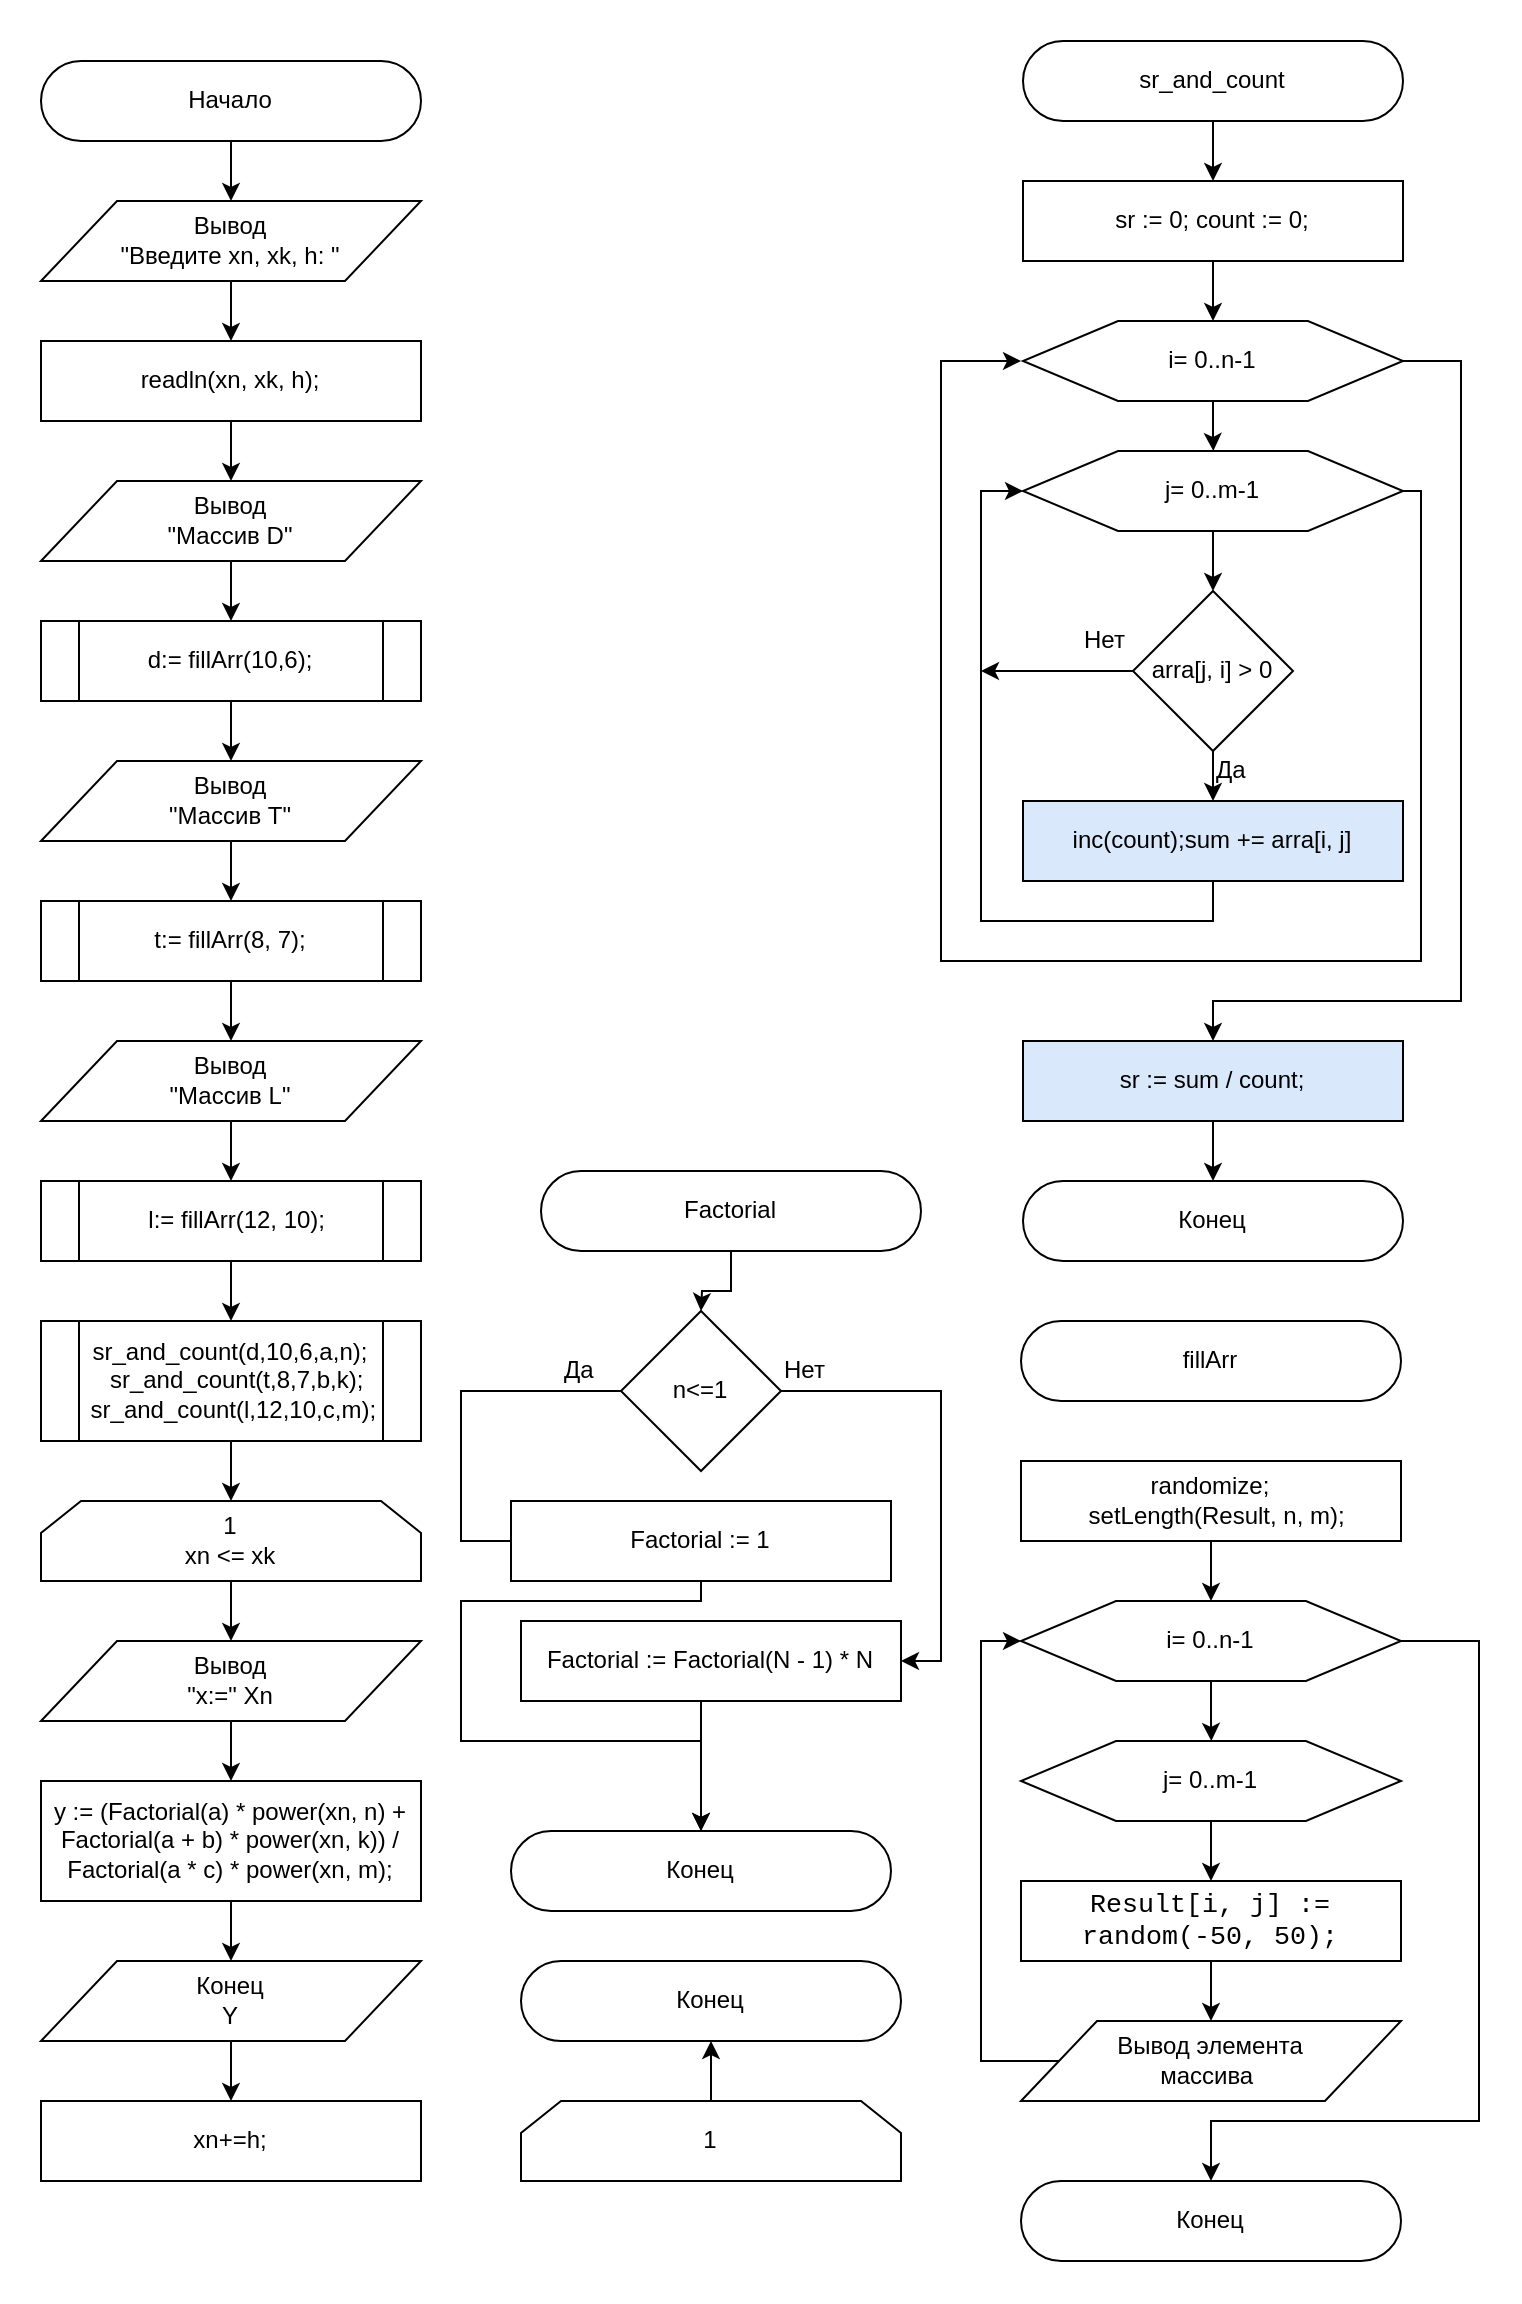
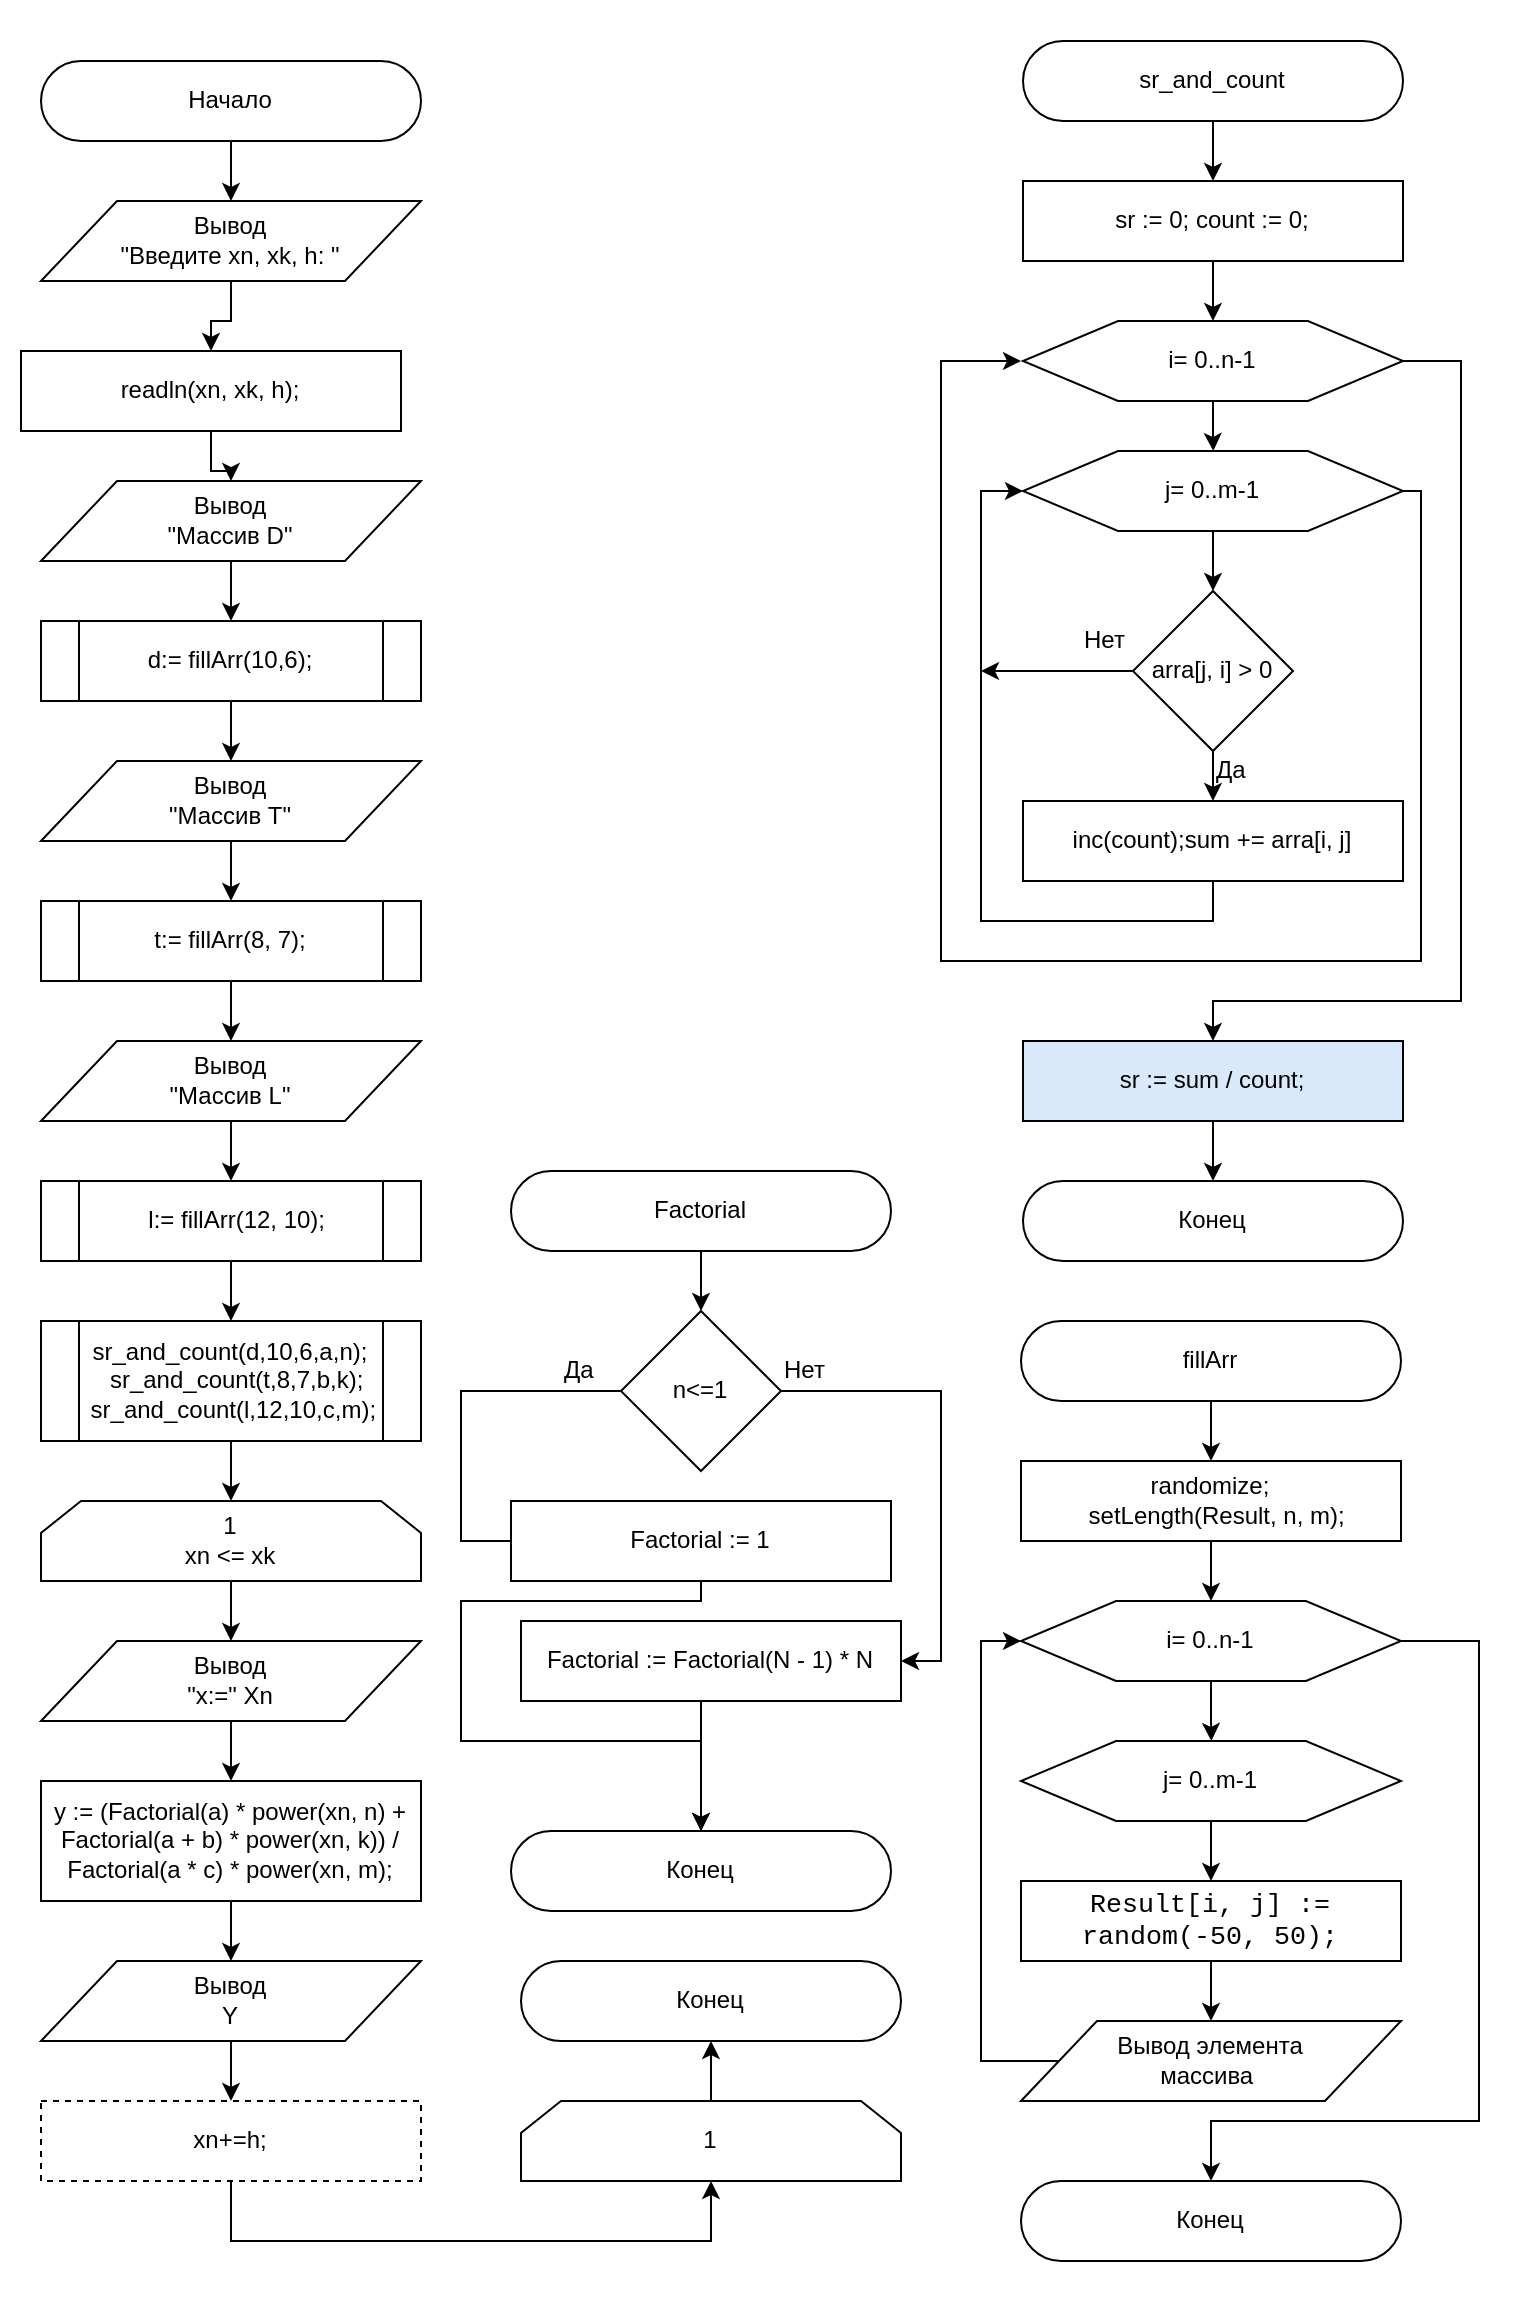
node "readln(xn, xk, h);": moved (231, 381) -> (211, 391)
node "inc(count);sum += arra[i, j]": fillcolor #dae8fc -> #ffffff
node "Factorial": moved (731, 1211) -> (701, 1211)
edge "fillArr" -> "randomize; setLength(Result, n, m);": added
node "Конец Y": label "Конец Y" -> "Вывод Y"
node "xn+=h;": style solid -> dashed
edge "xn+=h;" -> "1": added
